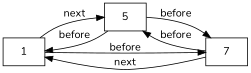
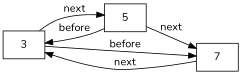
edge "5" -> "7": label "before" -> "next"
edge "7" -> "5": removed, label "before"
node "1": label "1" -> "3"
